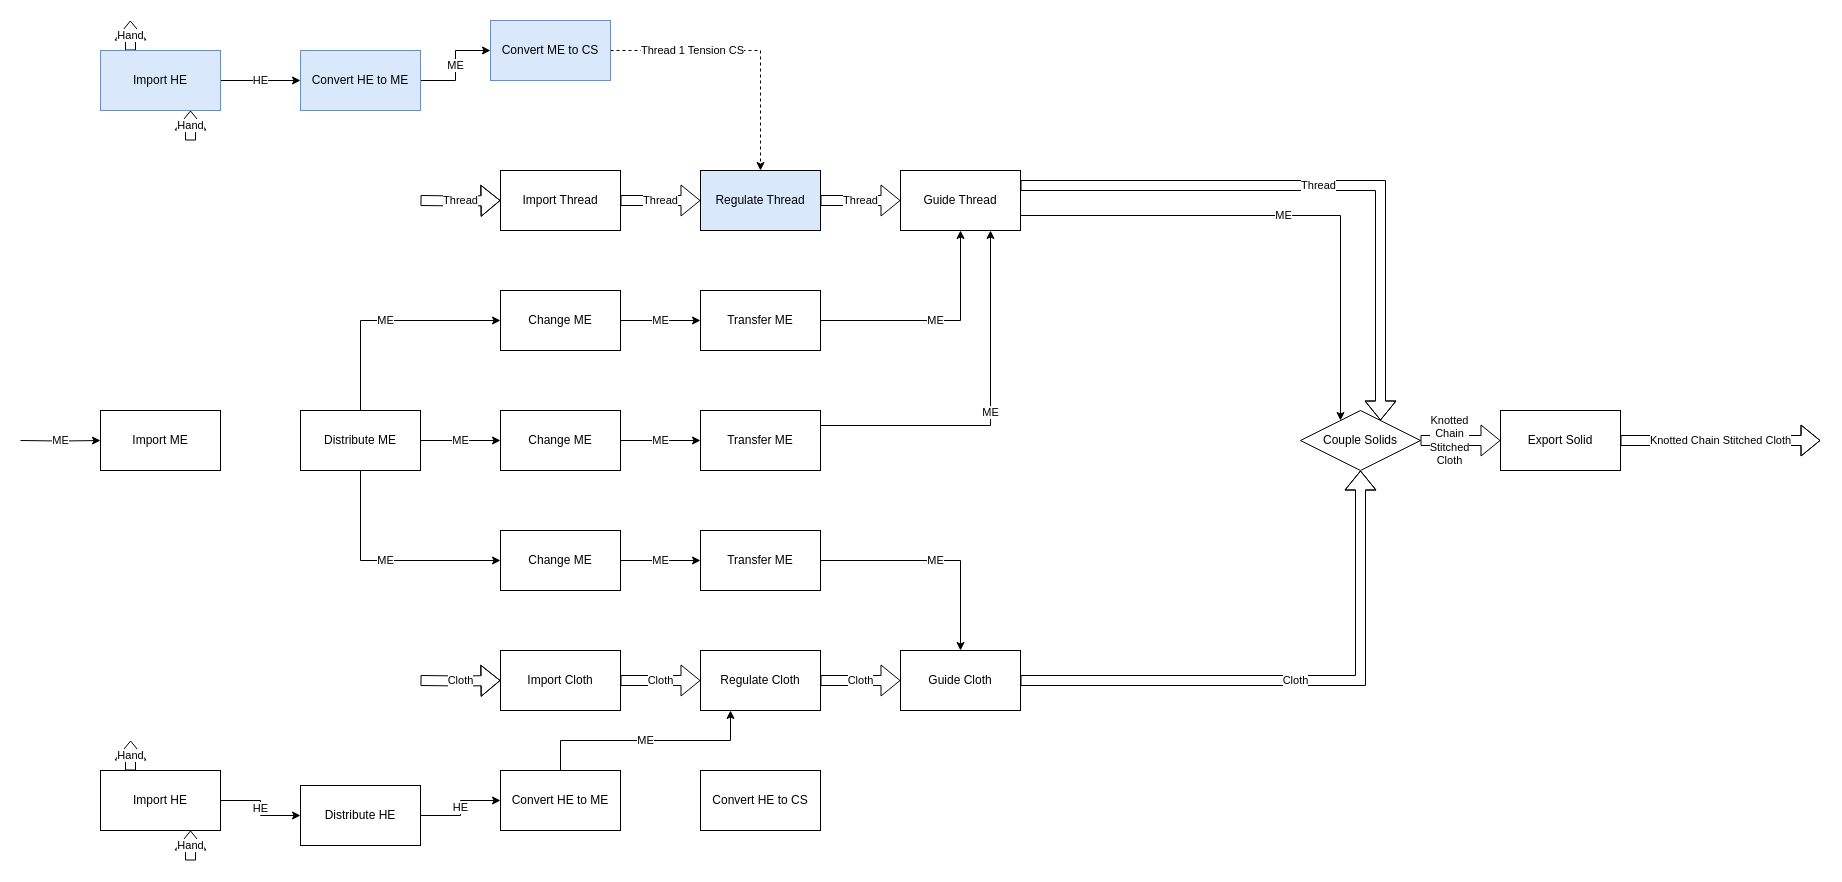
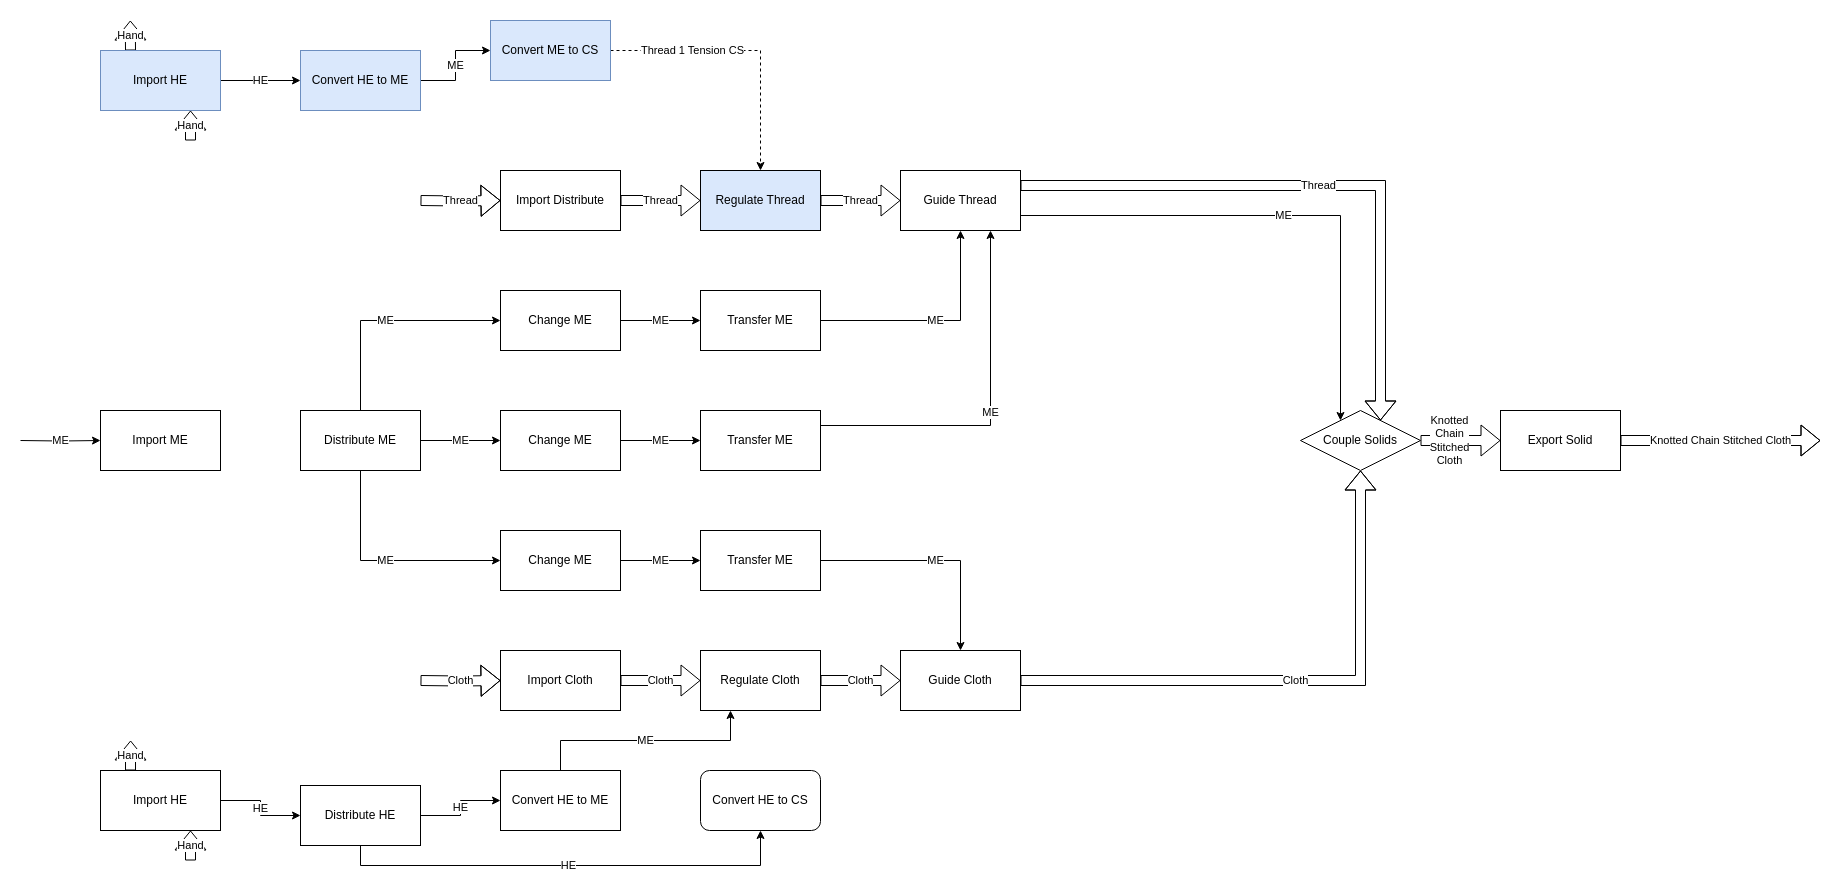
node "Import Thread": label "Import Thread" -> "Import Distribute"
node "Convert HE to CS": shape rectangle -> rounded rectangle
edge "Distribute HE" -> "Convert HE to CS": added, label "HE"
